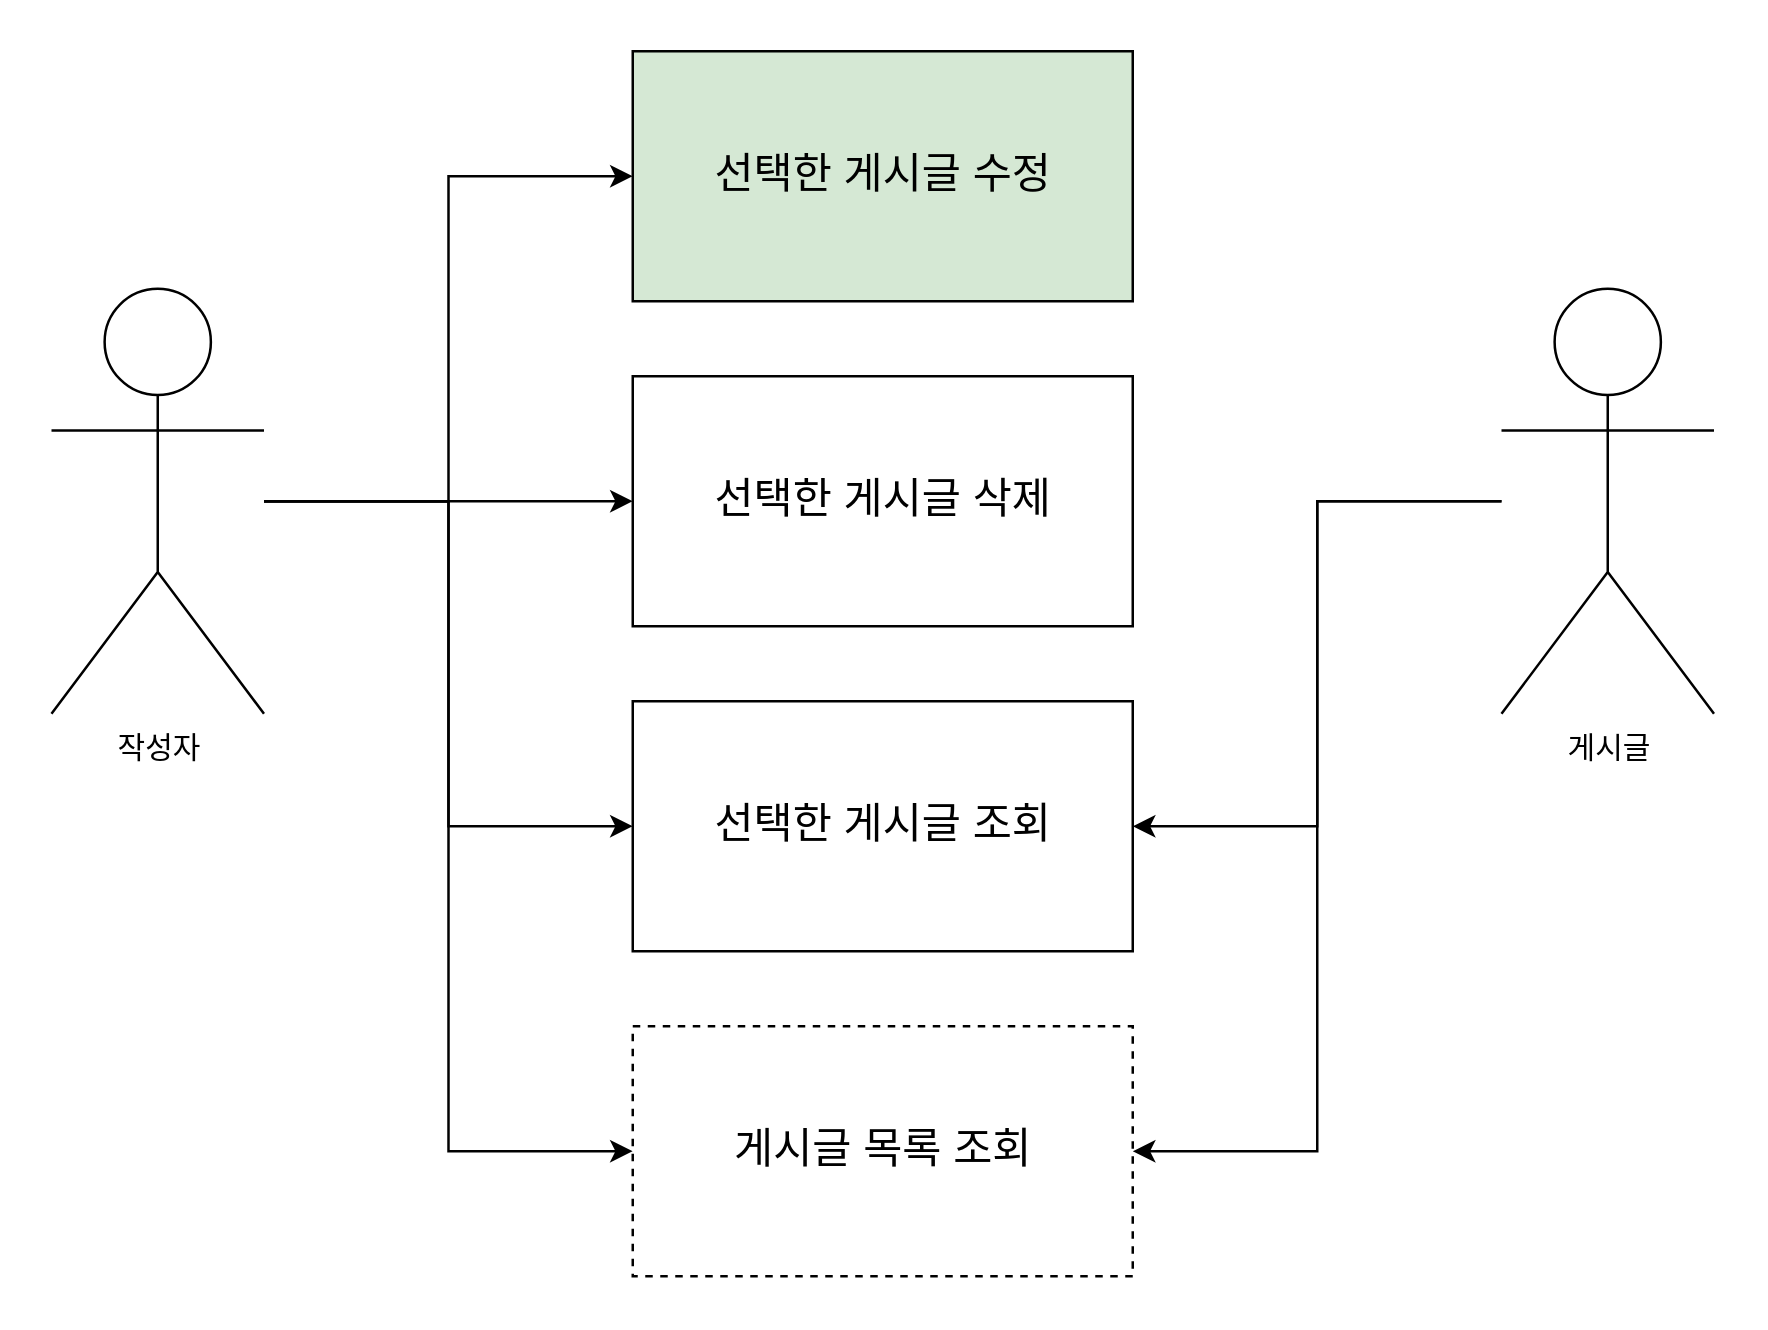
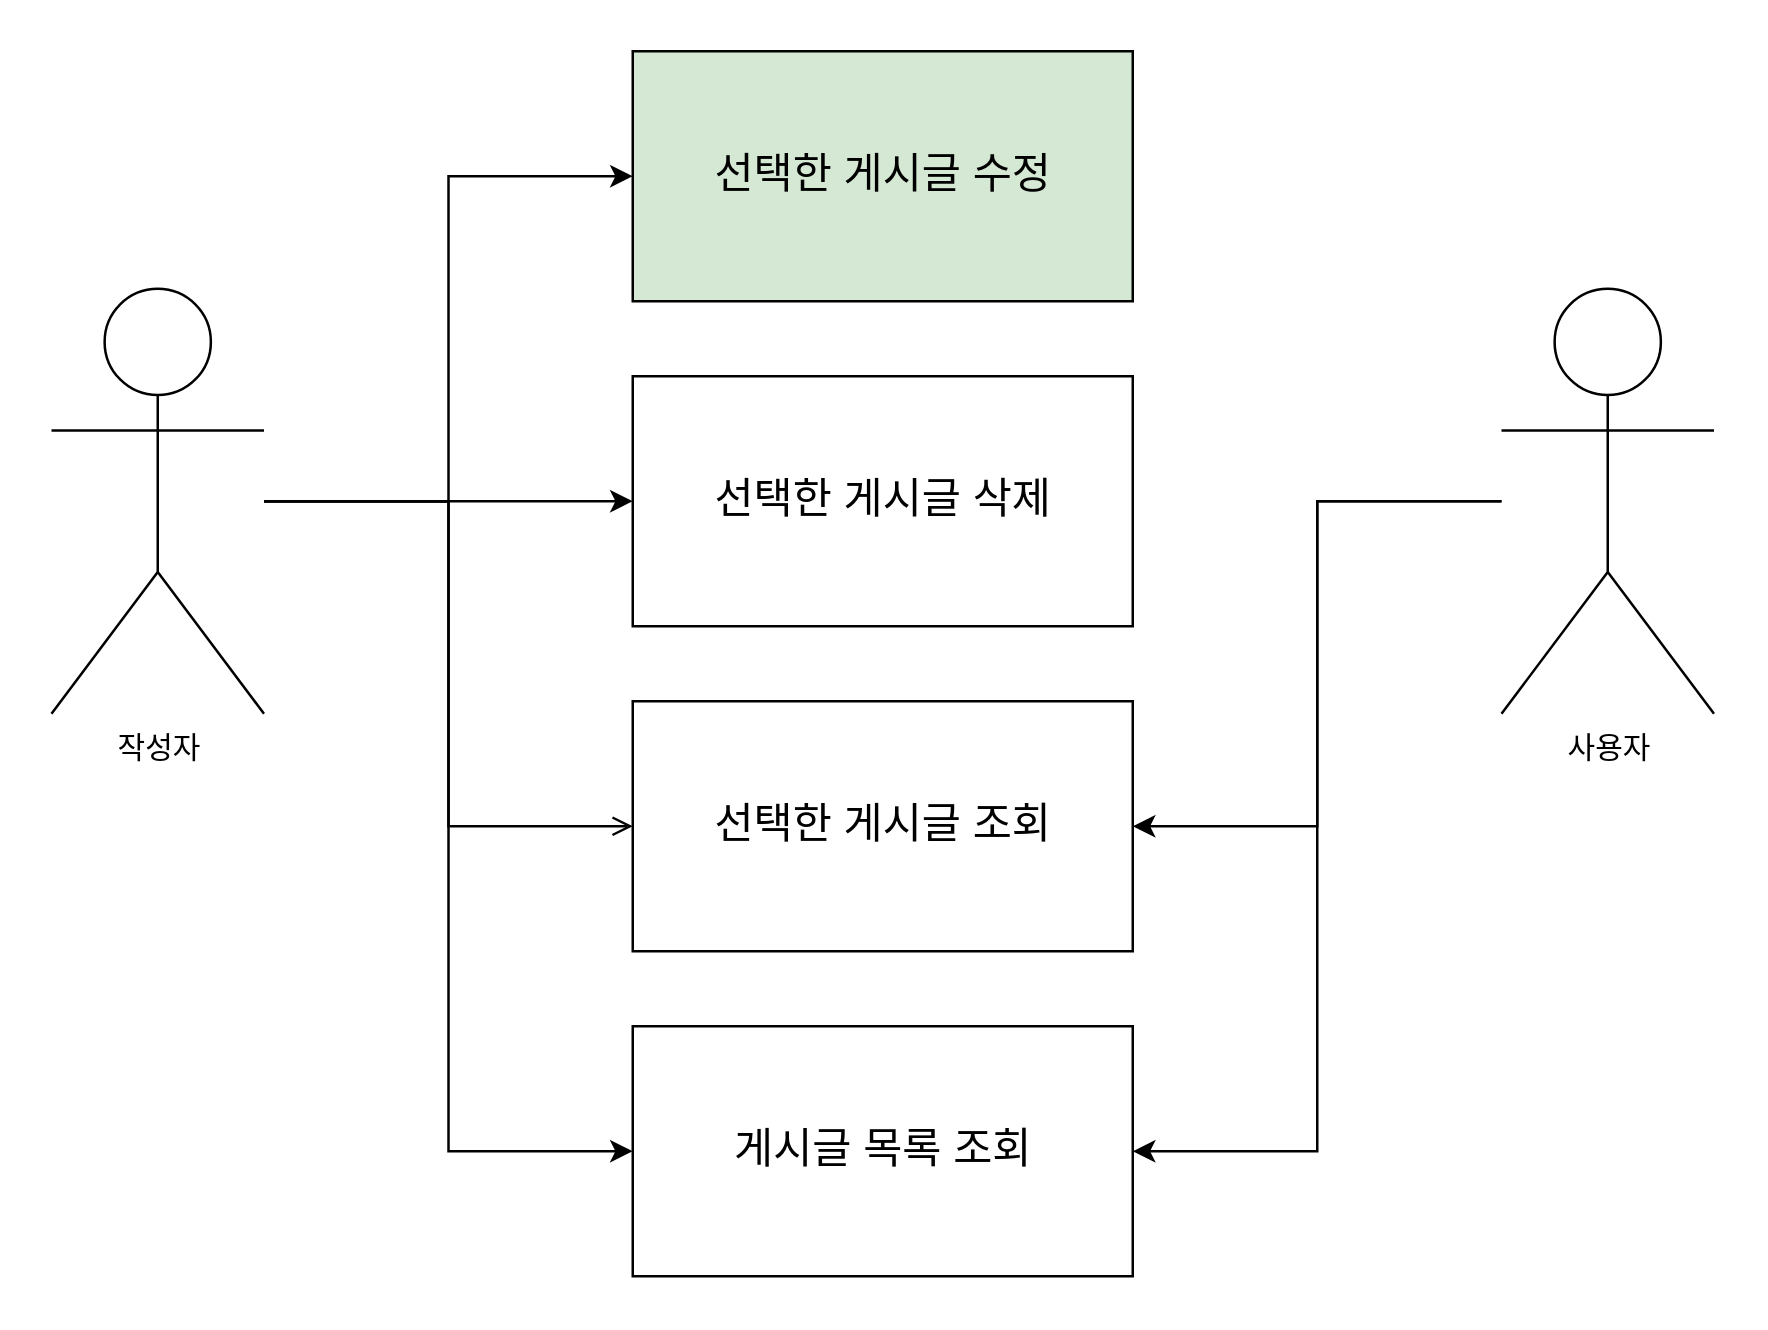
node "게시글": label "게시글" -> "사용자"
edge "작성자" -> "선택한 게시글 조회": arrowhead classic -> open
node "게시글 목록 조회": style dashed -> solid
